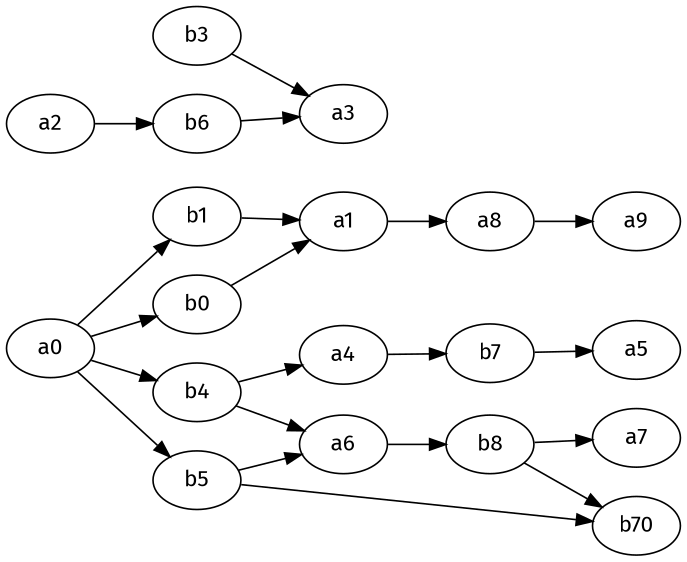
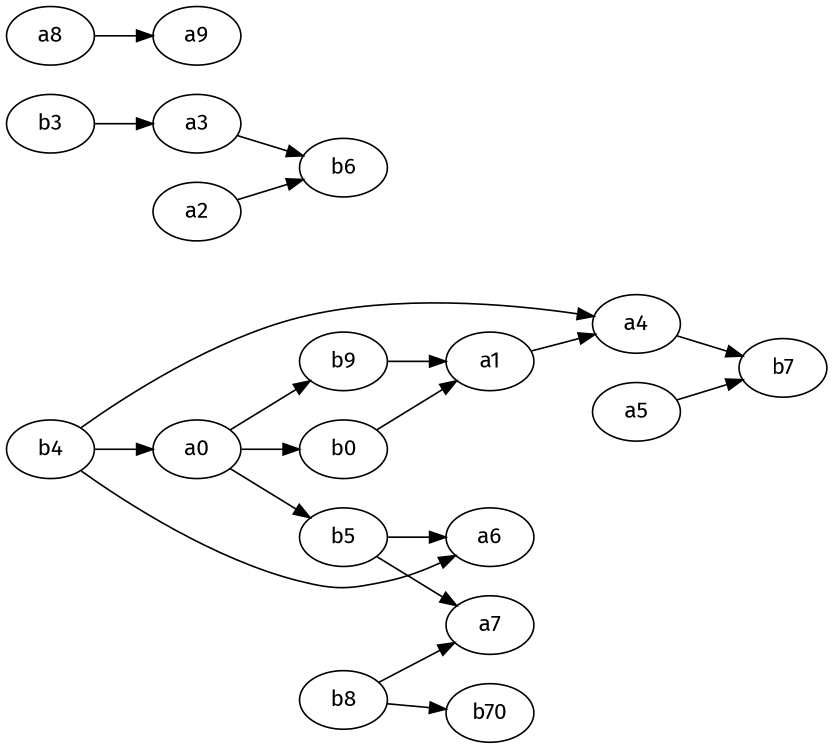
edge "b6" -> "a3": reversed
node "b1": label "b1" -> "b9"
edge "a1" -> "a8": now "a1" -> "a4"
edge "b7" -> "a5": reversed
edge "a0" -> "b4": reversed
edge "a6" -> "b8": removed
edge "b5" -> "b70": now "b5" -> "a7"
